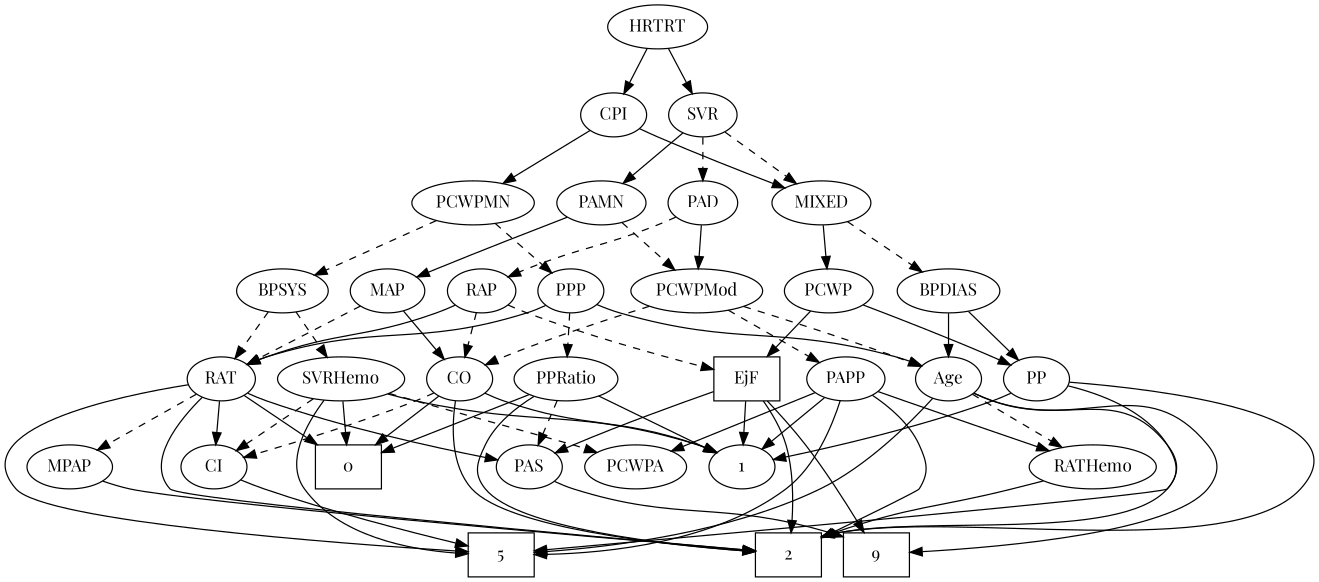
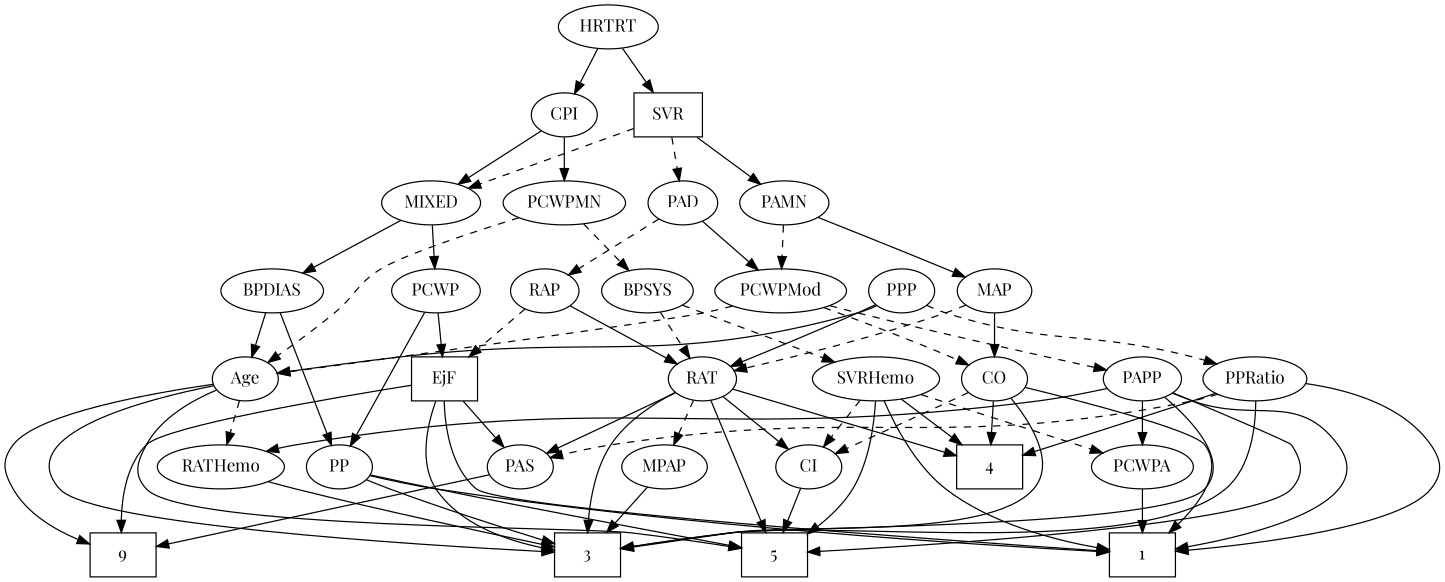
node "SVR": shape ellipse -> box
edge "MIXED" -> "BPDIAS": style dashed -> solid
edge "PCWPMN" -> "PPP": now "PCWPMN" -> "Age"
edge "RAP" -> "CO": removed
node "0": label "0" -> "4"
node "1": shape ellipse -> box
edge "PCWPA" -> "1": added
node "2": label "2" -> "3"
